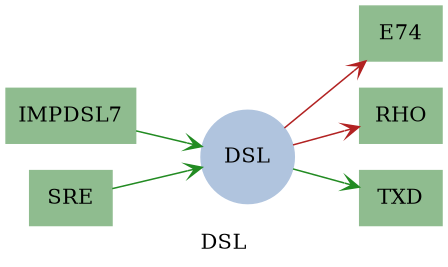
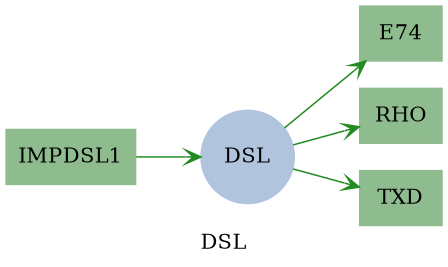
edge "DSL" -> "E74": color firebrick -> forestgreen
node "IMPDSL7": label "IMPDSL7" -> "IMPDSL1"
edge "DSL" -> "RHO": color firebrick -> forestgreen
node "SRE": removed
